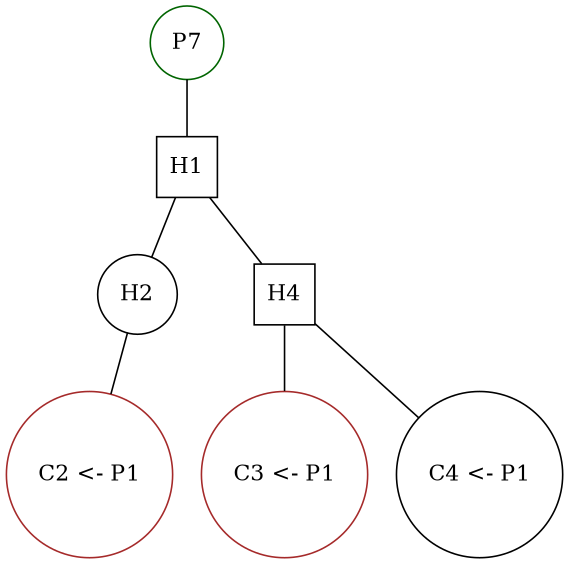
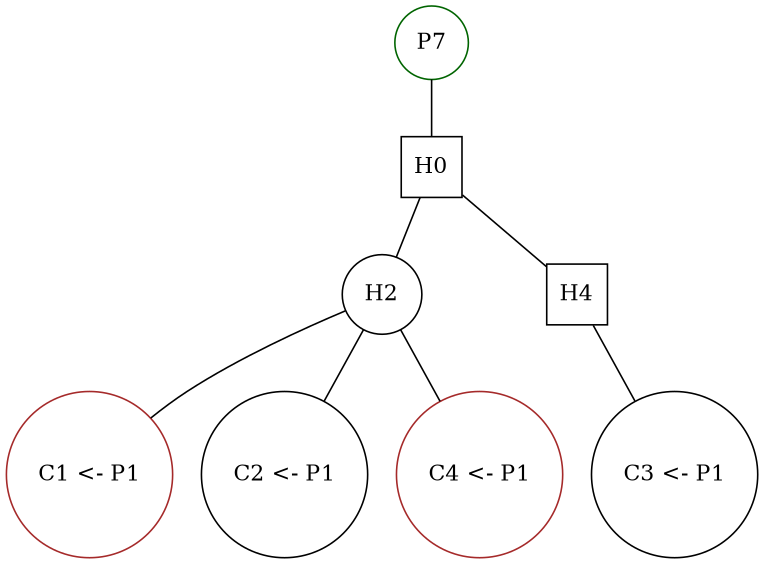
node "H1": label "H1" -> "H0"
edge "H4" -- "C4 <- P1": now "H2" -- "C4 <- P1"
node "C2 <- P1": color brown -> black
node "C1 <- P1": added
node "C3 <- P1": color brown -> black
node "C4 <- P1": color black -> brown
